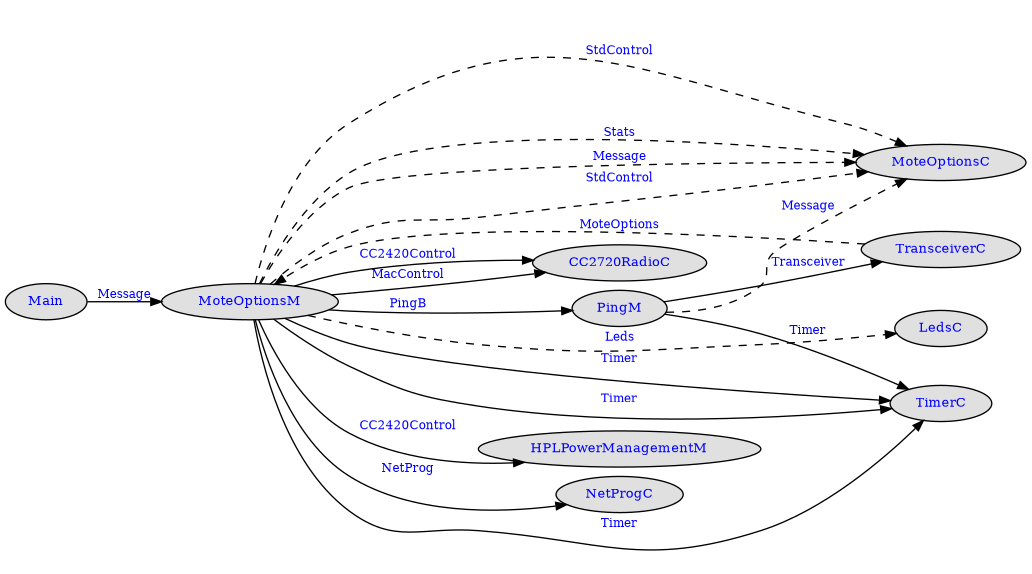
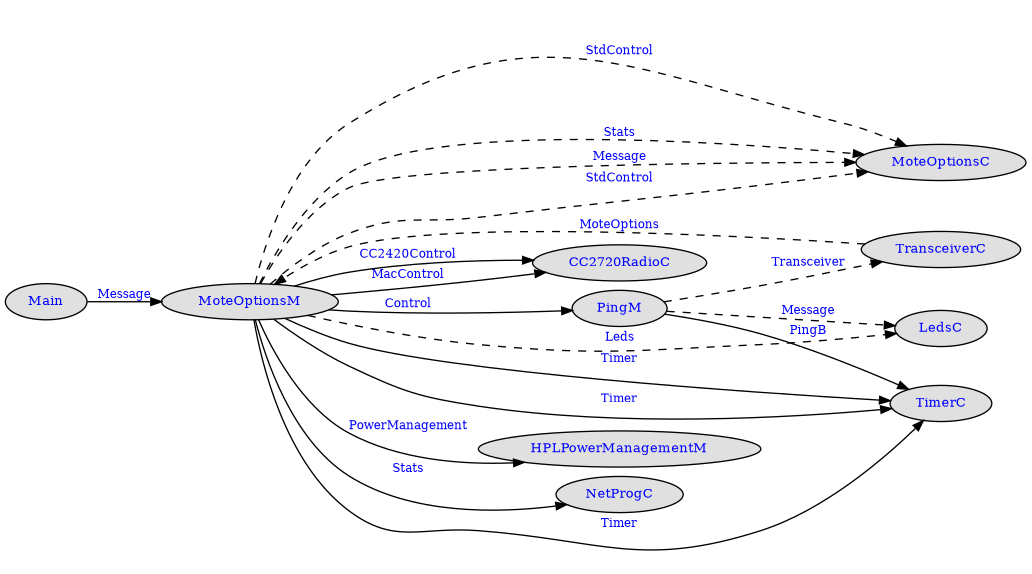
edge "PingM" -> "MoteOptionsC": now "PingM" -> "LedsC"
edge "PingM" -> "TransceiverC": style solid -> dashed
edge "MoteOptionsM" -> "PingM": label "PingB" -> "Control"
edge "PingM" -> "TimerC": label "Timer" -> "PingB"
edge "MoteOptionsM" -> "HPLPowerManagementM": label "CC2420Control" -> "PowerManagement"
edge "MoteOptionsM" -> "NetProgC": label "NetProg" -> "Stats"
